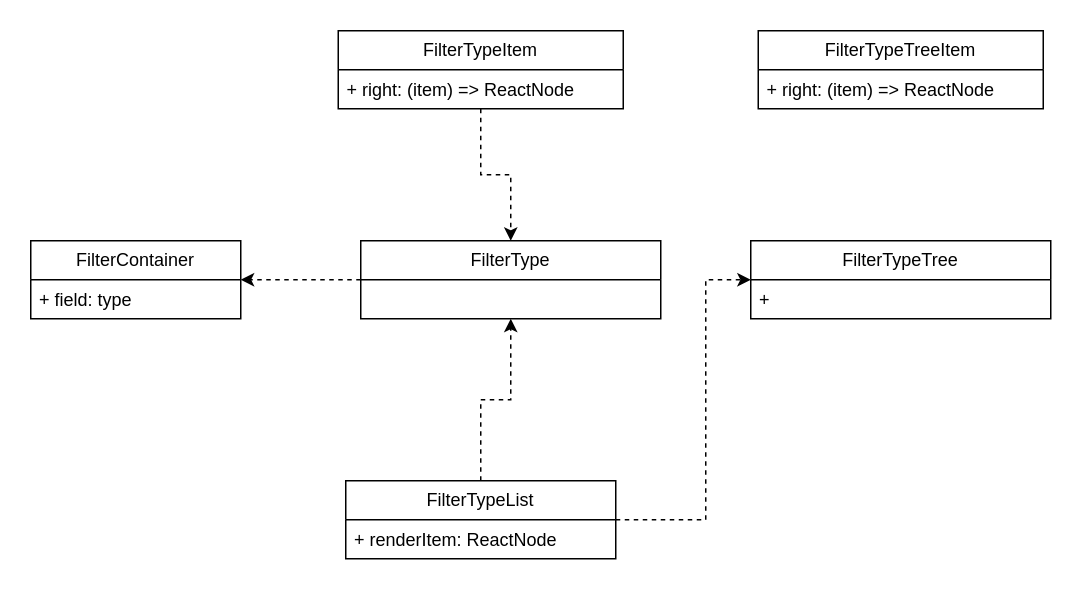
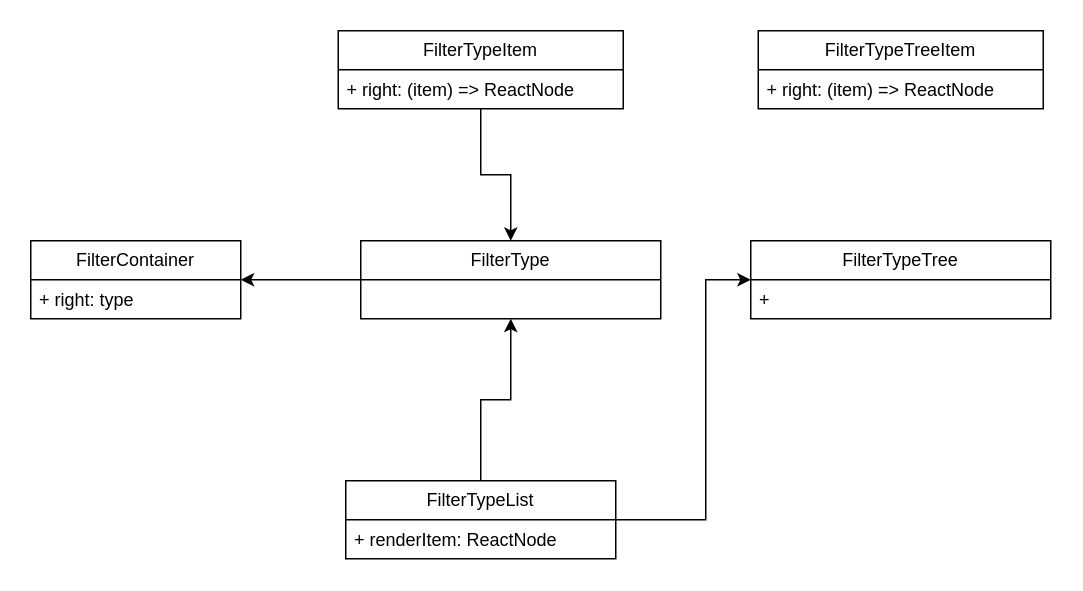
edge "FilterTypeItem" -> "FilterType": style dashed -> solid
edge "FilterType" -> "FilterContainer": style dashed -> solid
node "+ field: type": label "+ field: type" -> "+ right: type"
edge "FilterTypeList" -> "FilterType": style dashed -> solid
edge "FilterTypeList" -> "FilterTypeTree": style dashed -> solid
